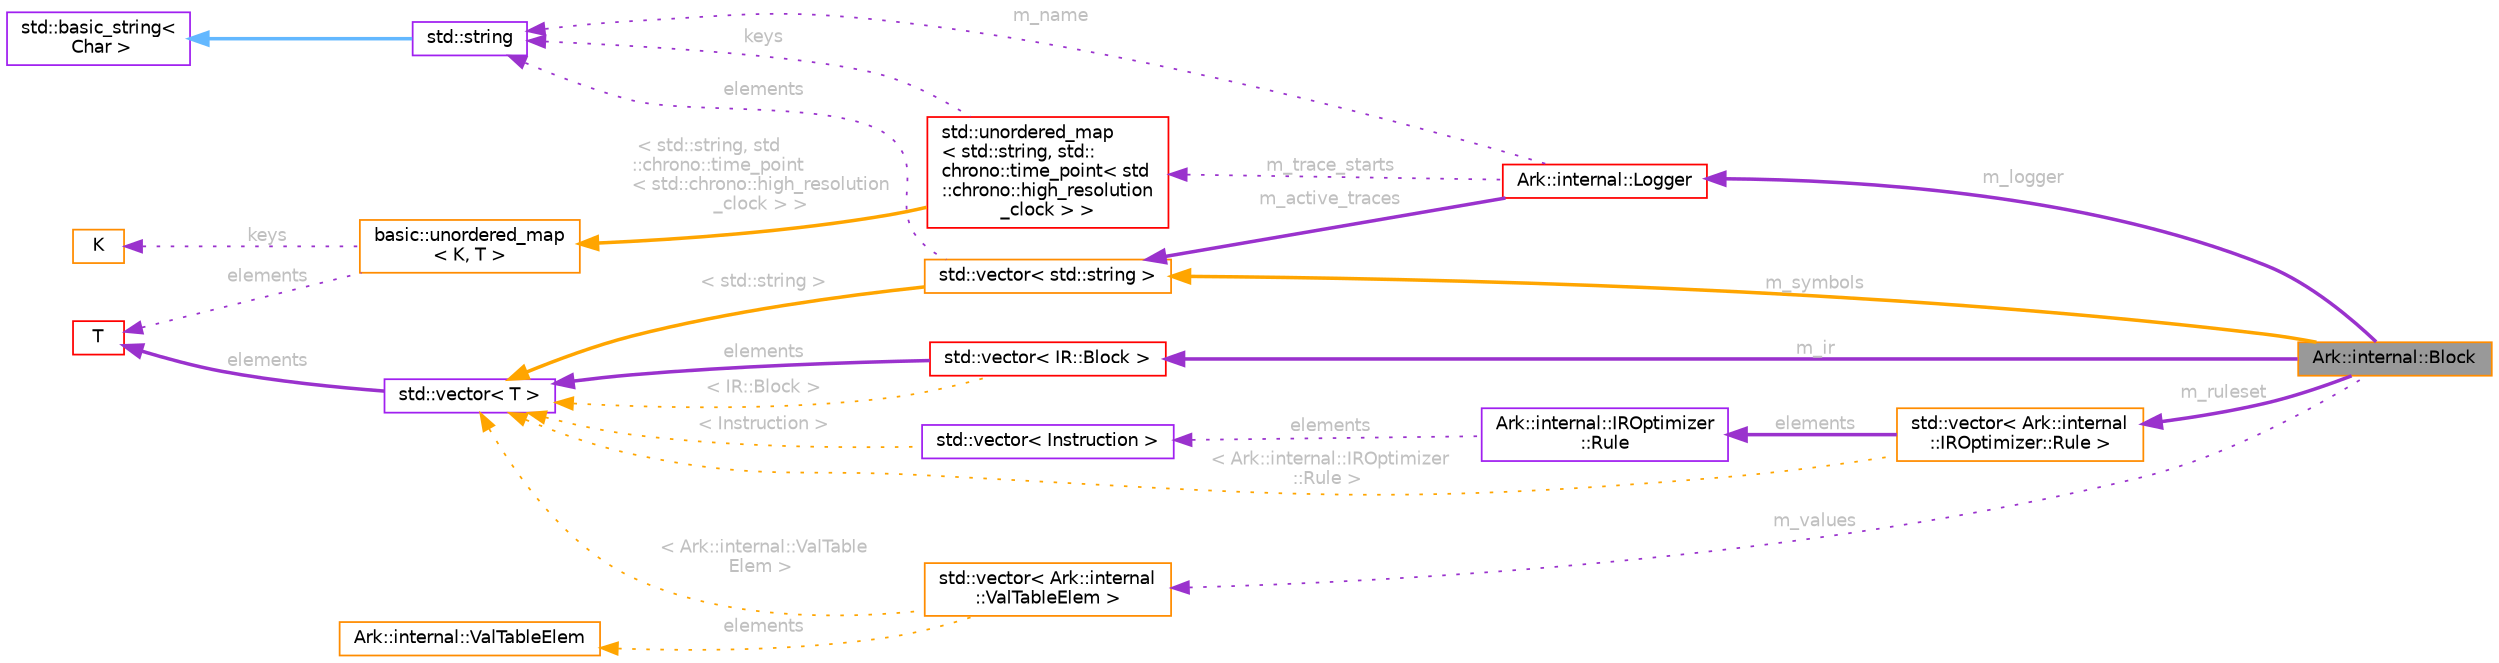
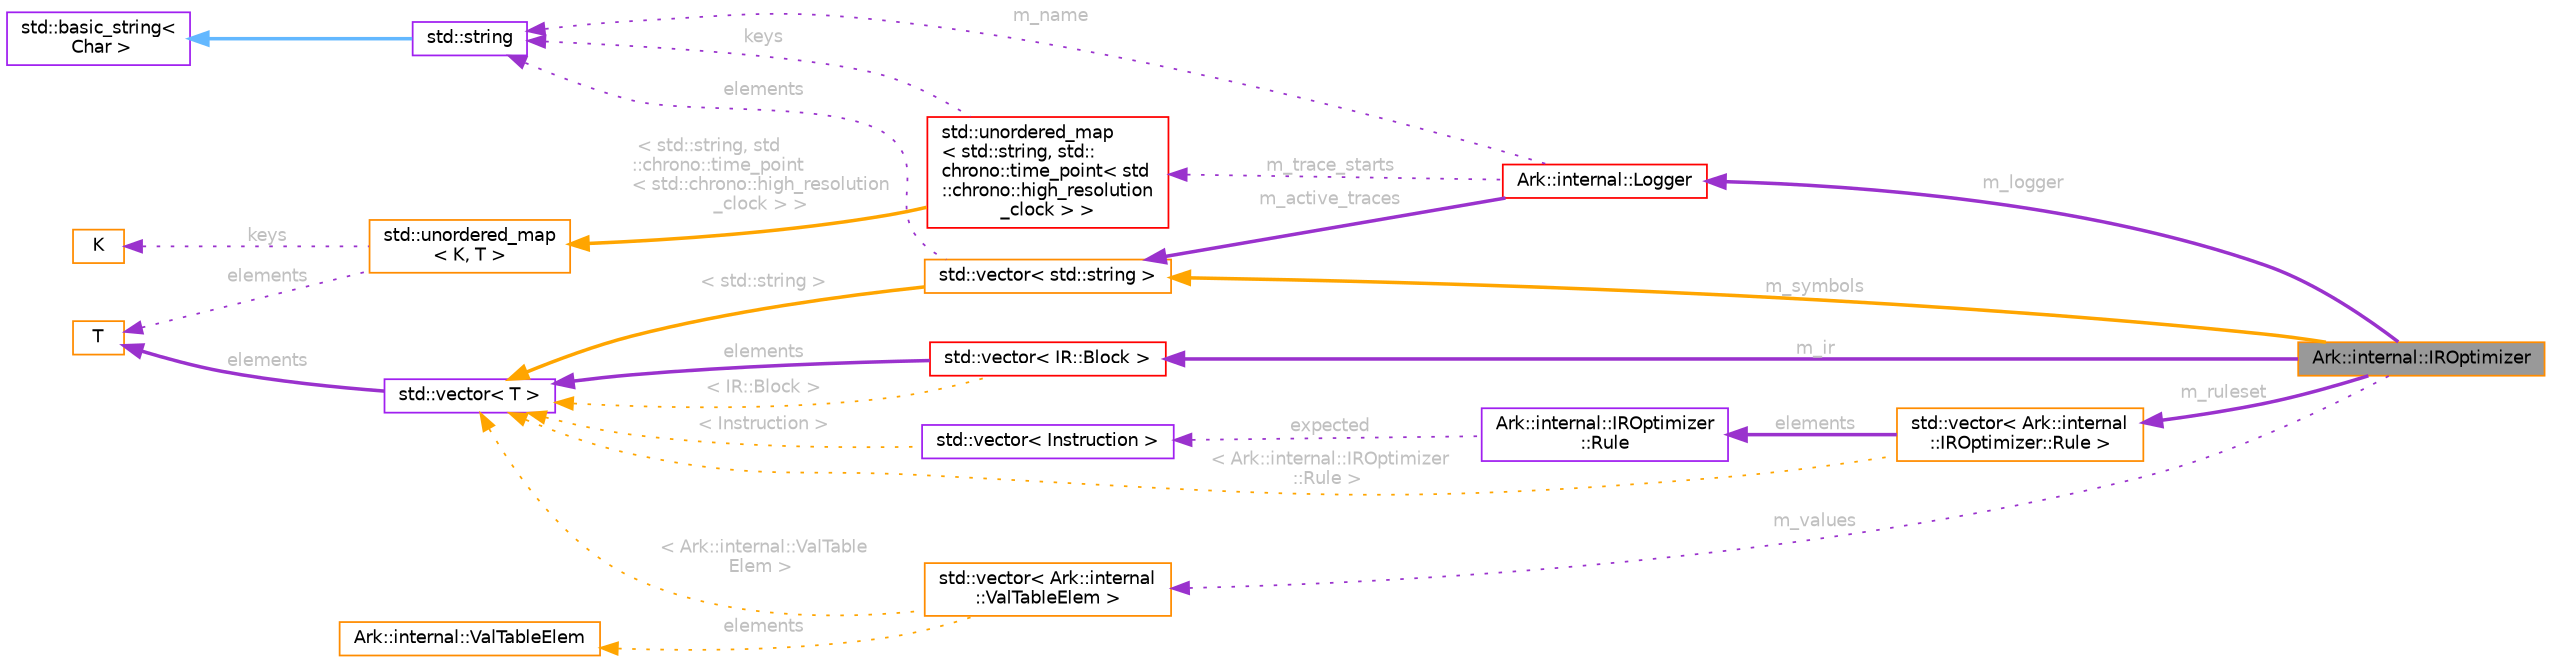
node "basic::unordered_map < K, T >": label "basic::unordered_map < K, T >" -> "std::unordered_map < K, T >"
node "T": color red -> darkorange
node "Ark::internal::Block": label "Ark::internal::Block" -> "Ark::internal::IROptimizer"
edge "Ark::internal::IROptimizer ::Rule" -> "std::vector< Instruction >": label " elements" -> " expected"
